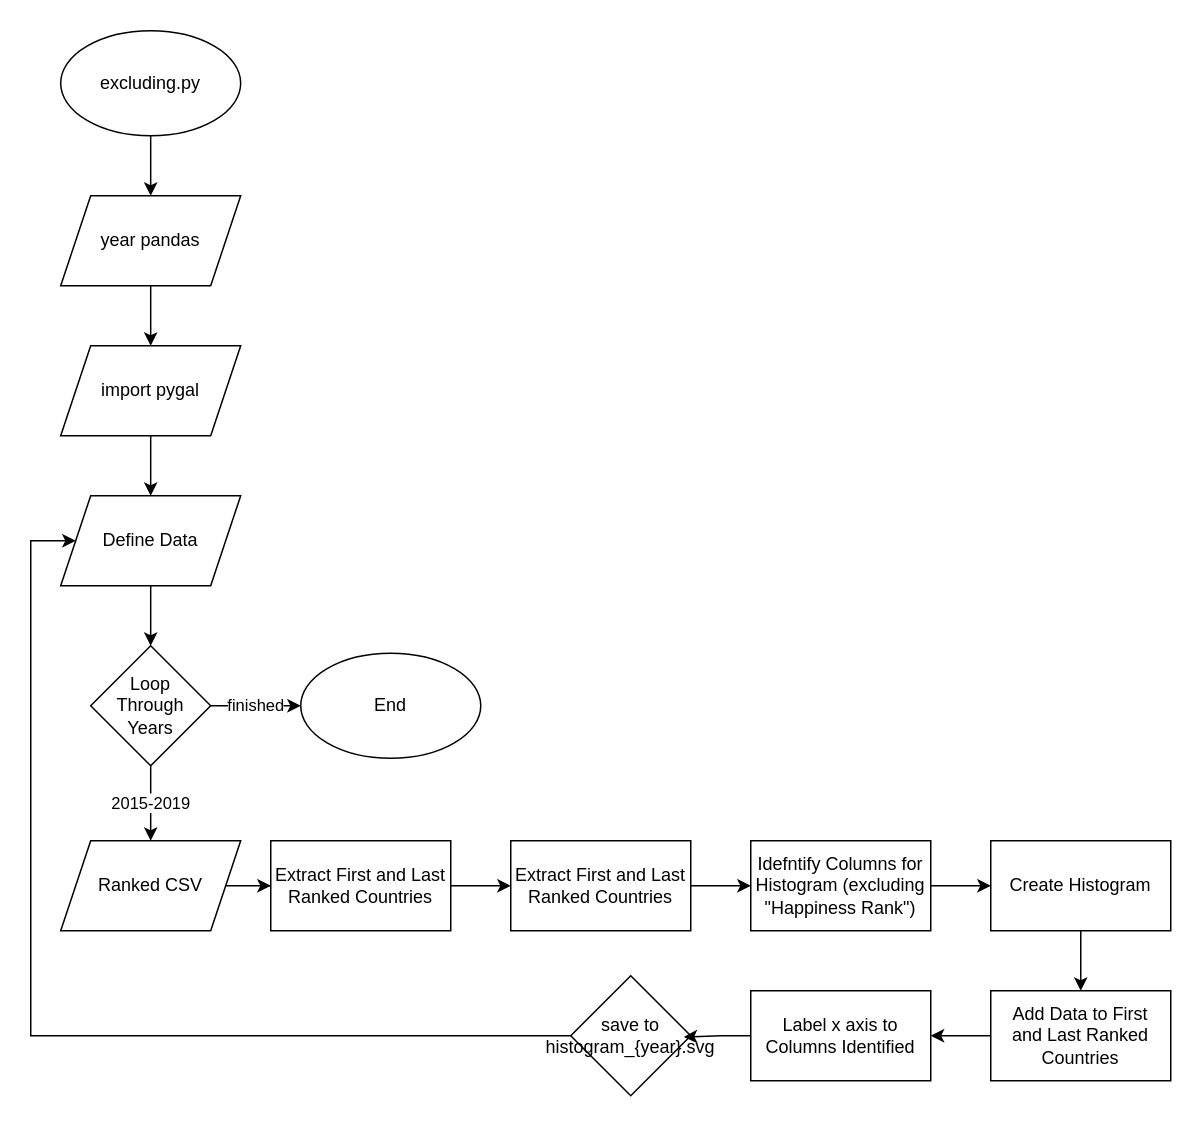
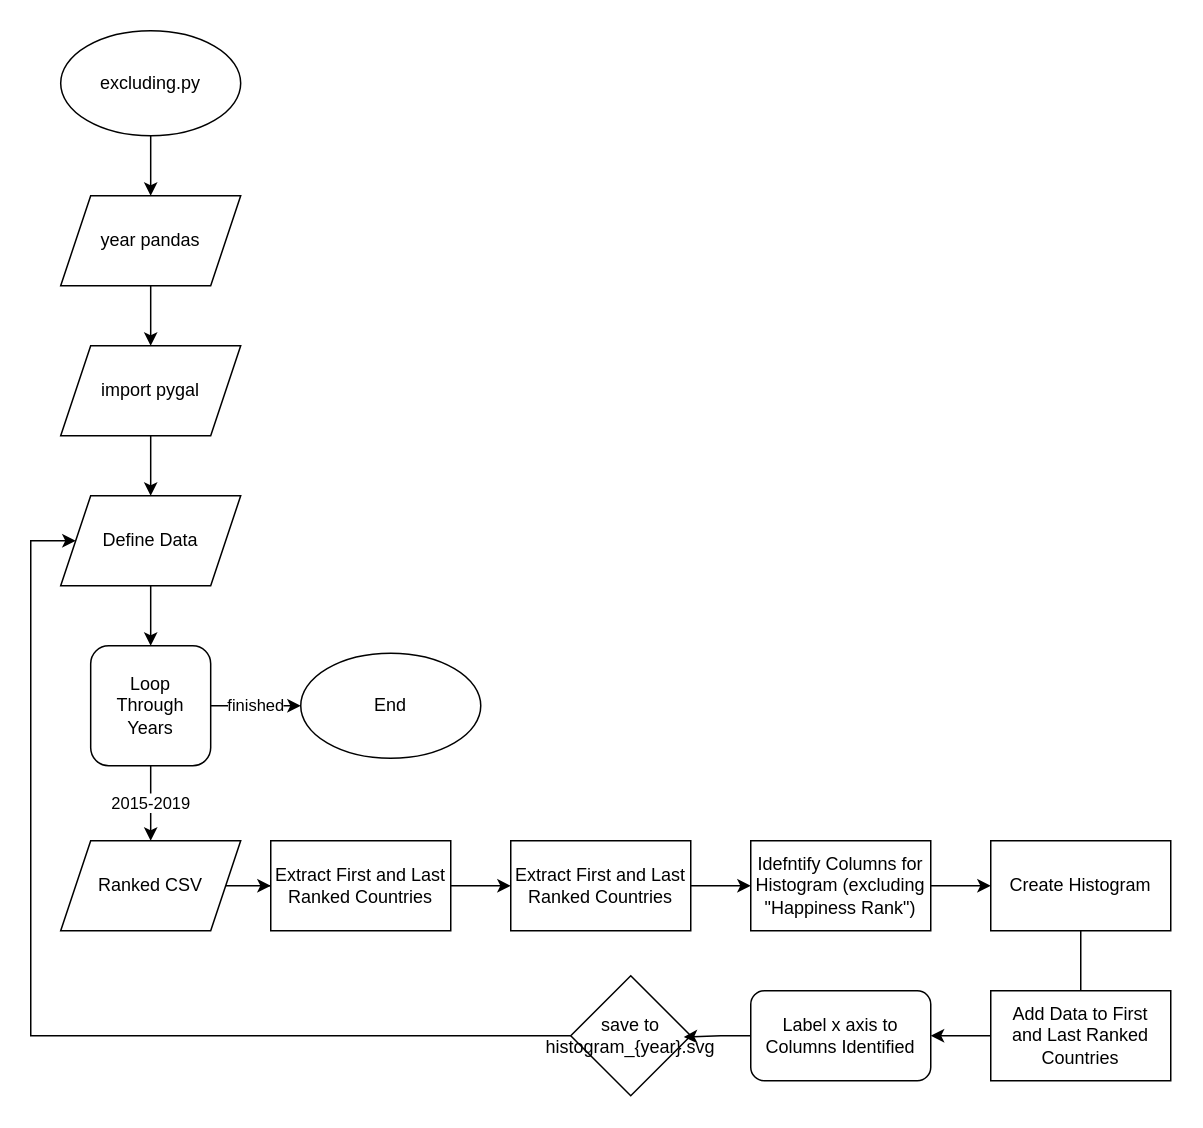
node "Loop Through Years": shape diamond -> rounded rectangle
edge "Create Histogram" -> "Add Data to First and Last Ranked Countries": arrowhead classic -> none
node "Label x axis to Columns Identified": shape rectangle -> rounded rectangle
